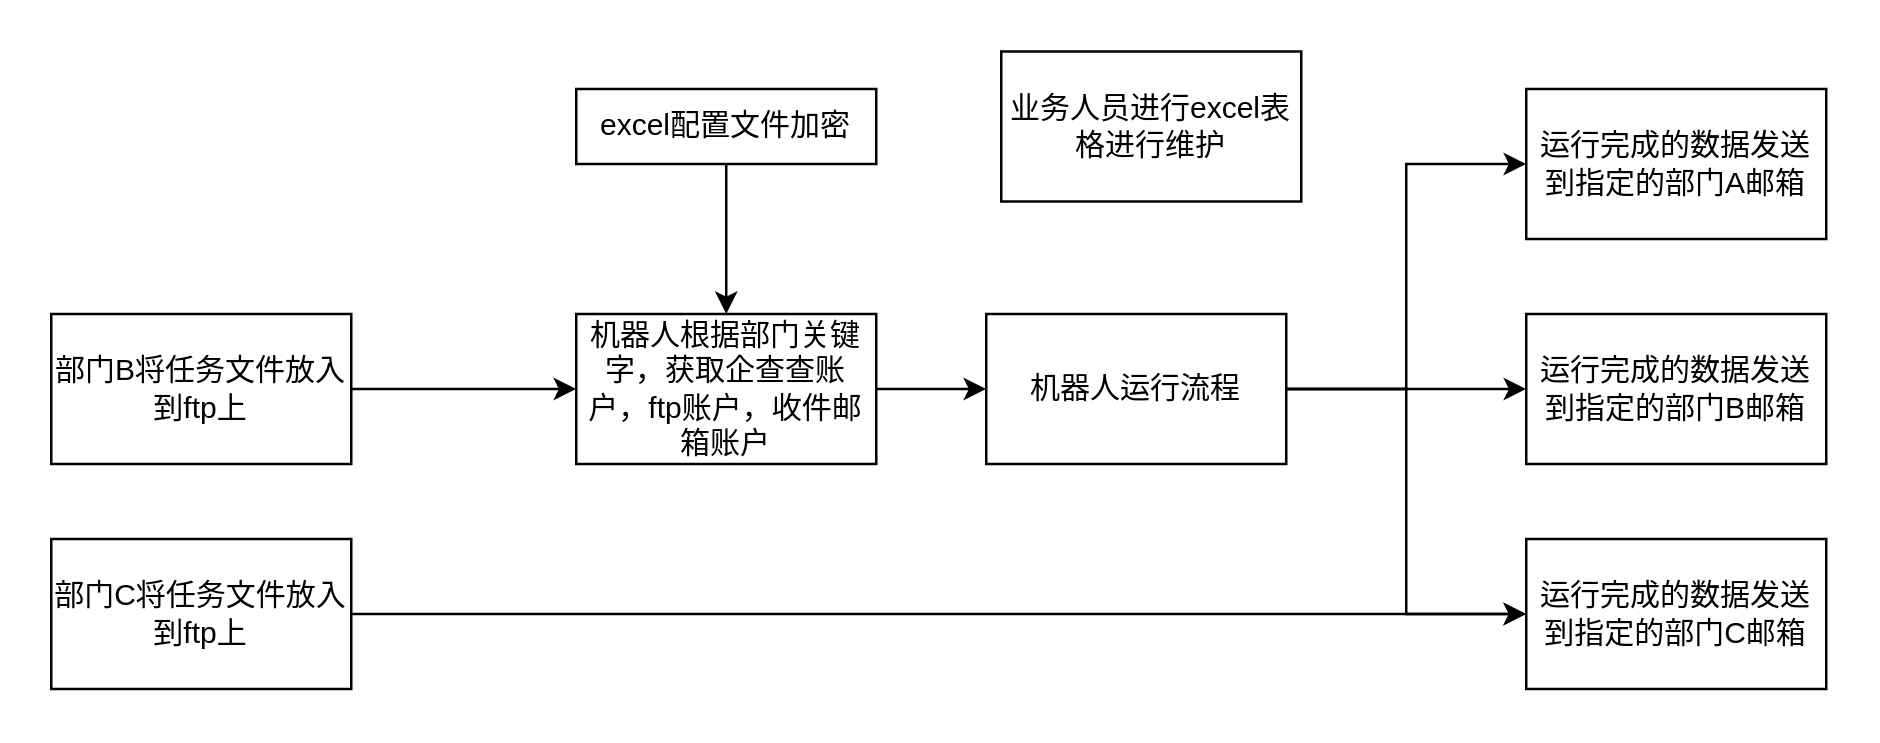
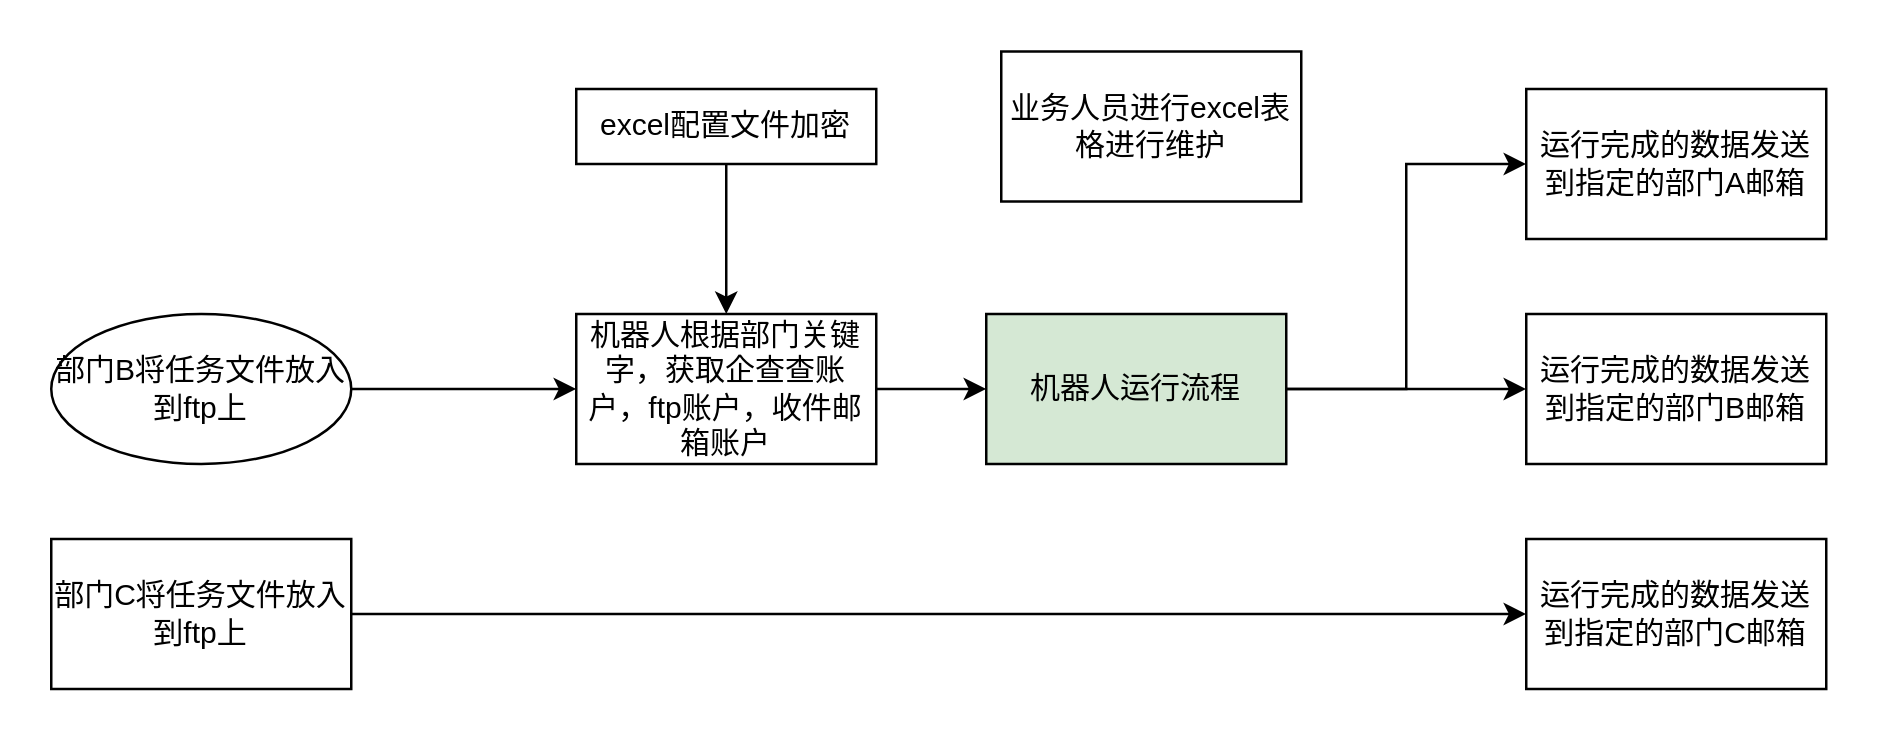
node "部门B将任务文件放入到ftp上": shape rectangle -> ellipse
node "机器人运行流程": fillcolor #ffffff -> #d5e8d4
edge "机器人运行流程" -> "运行完成的数据发送到指定的部门C邮箱": removed
